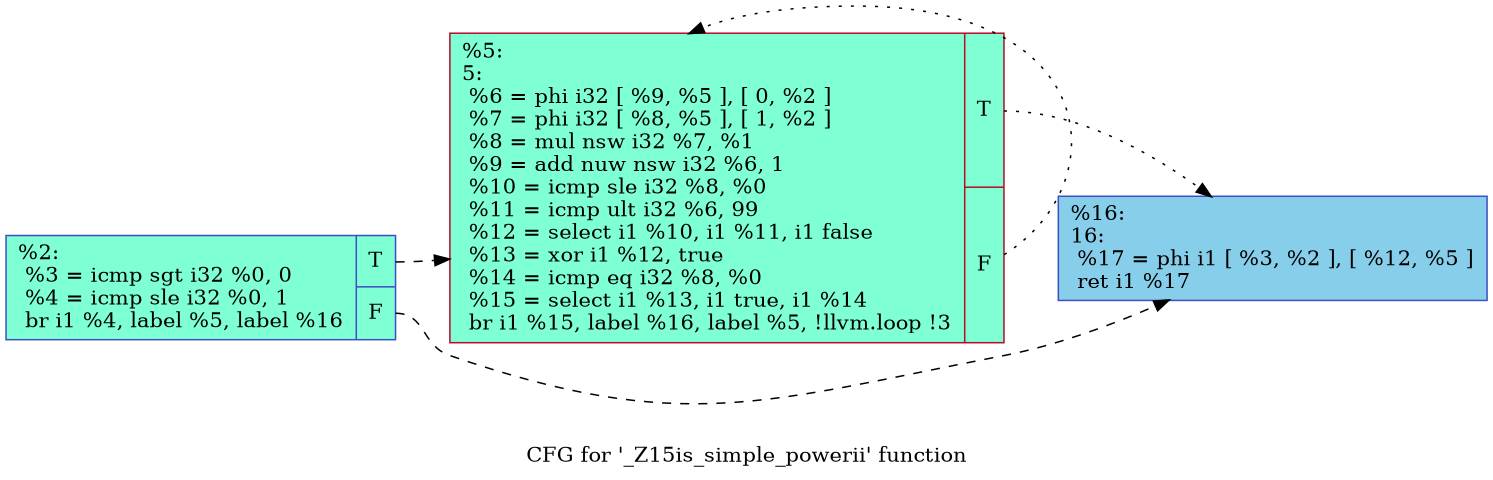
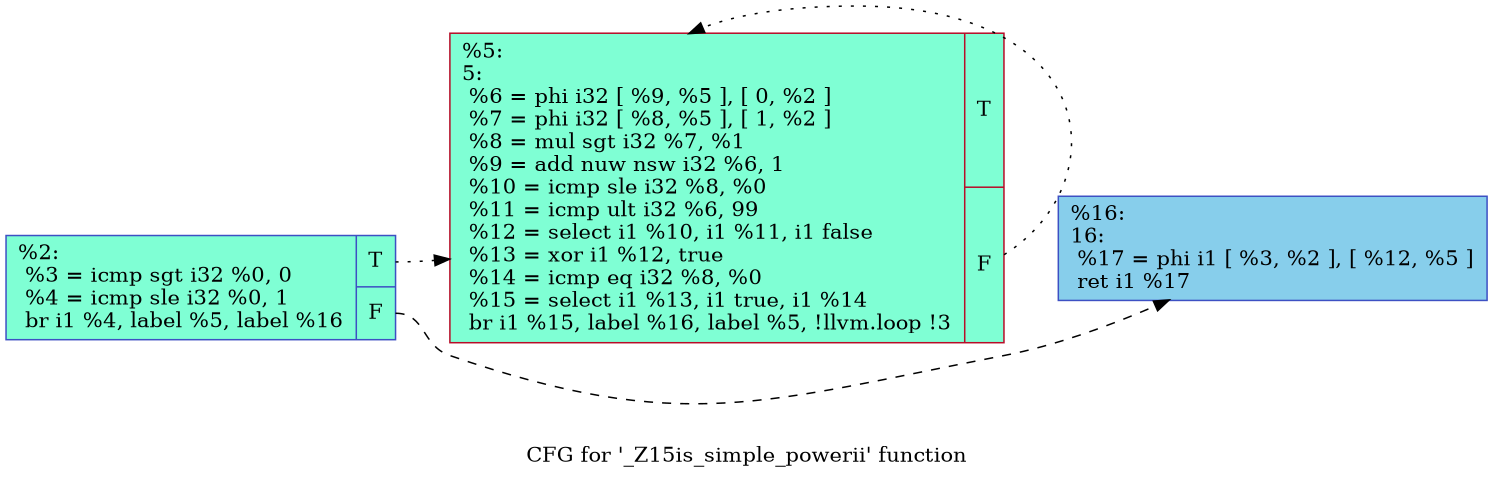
edge "%5:" -> "%16:": removed
node "%5:": text "%8 = mul nsw i32 %7, %1" -> "%8 = mul sgt i32 %7, %1"
edge "%2:" -> "%5:": style dashed -> dotted
